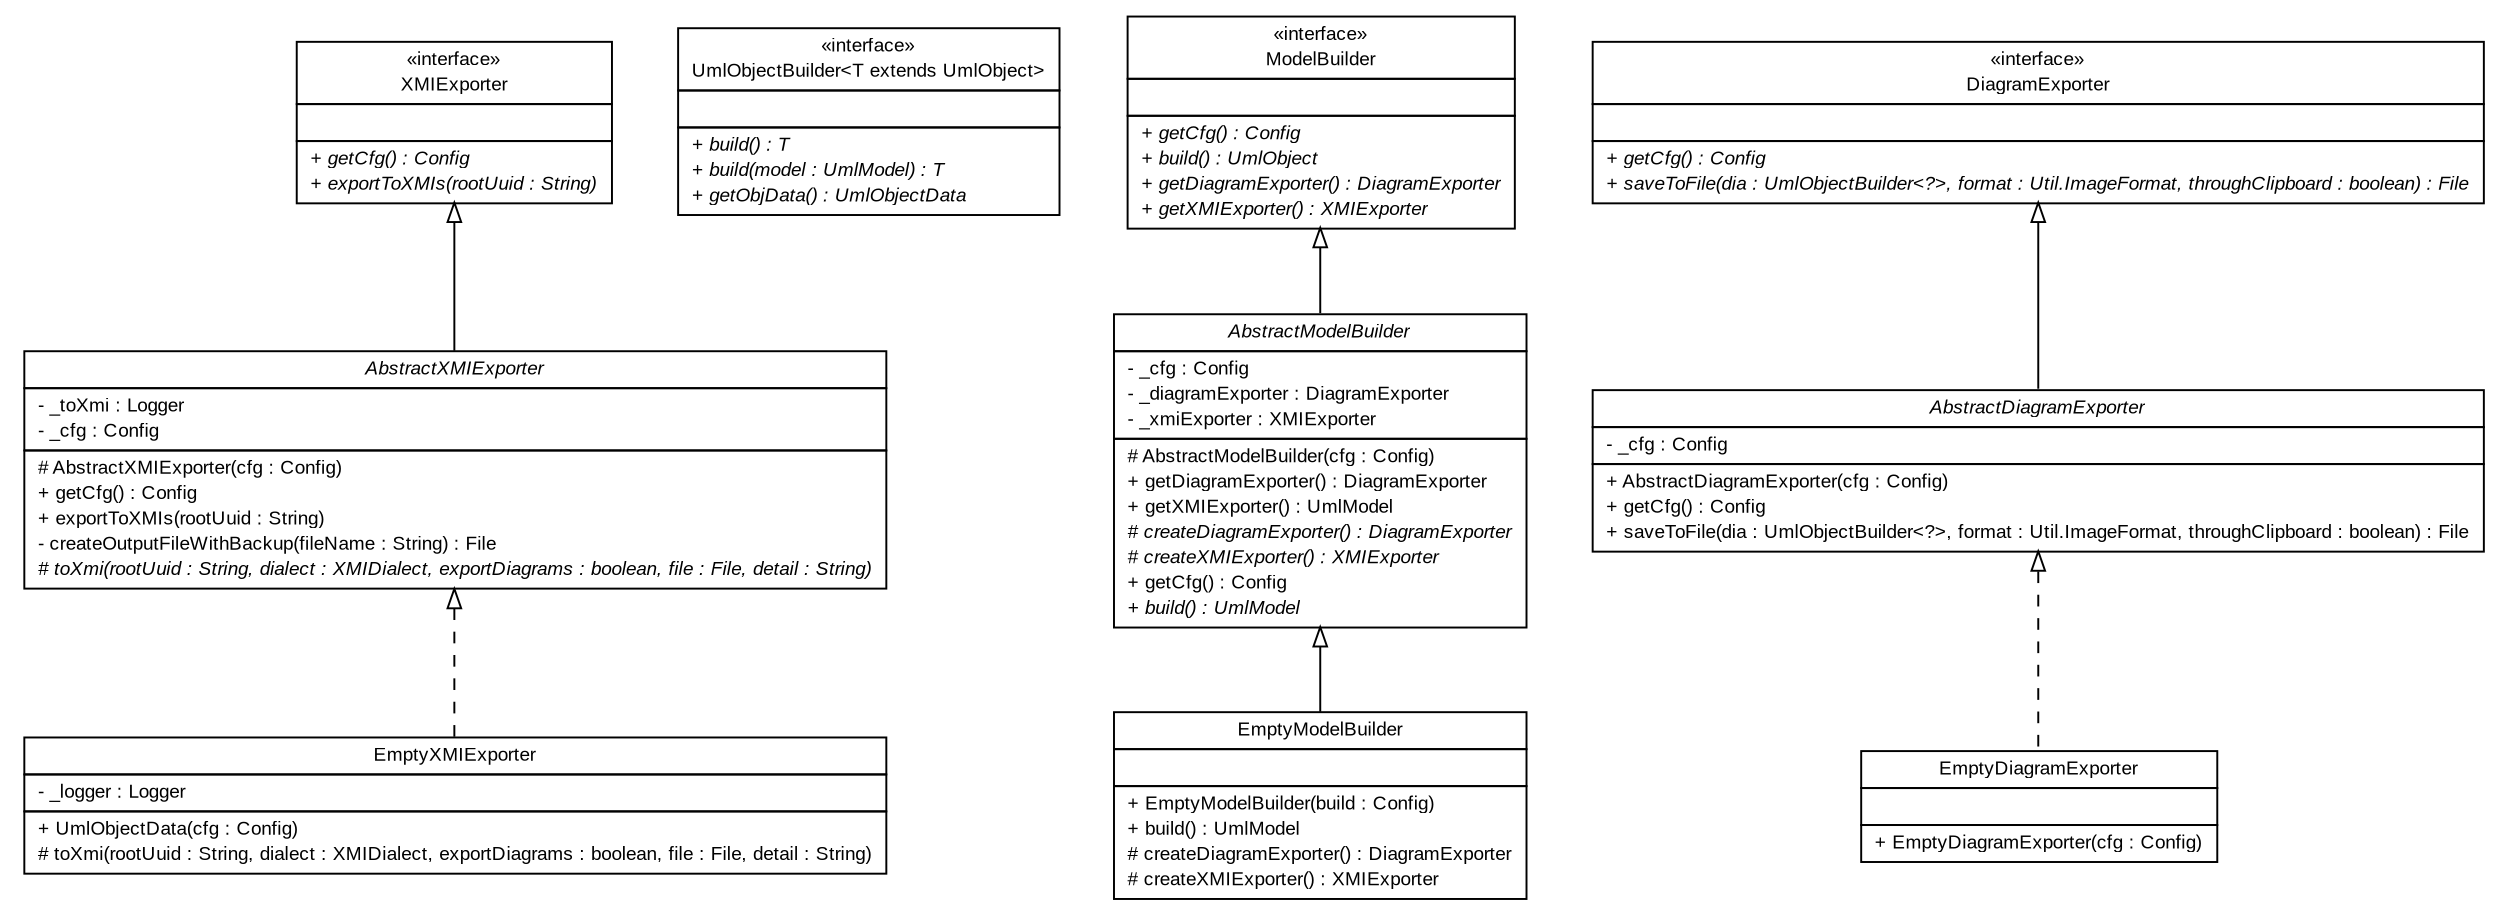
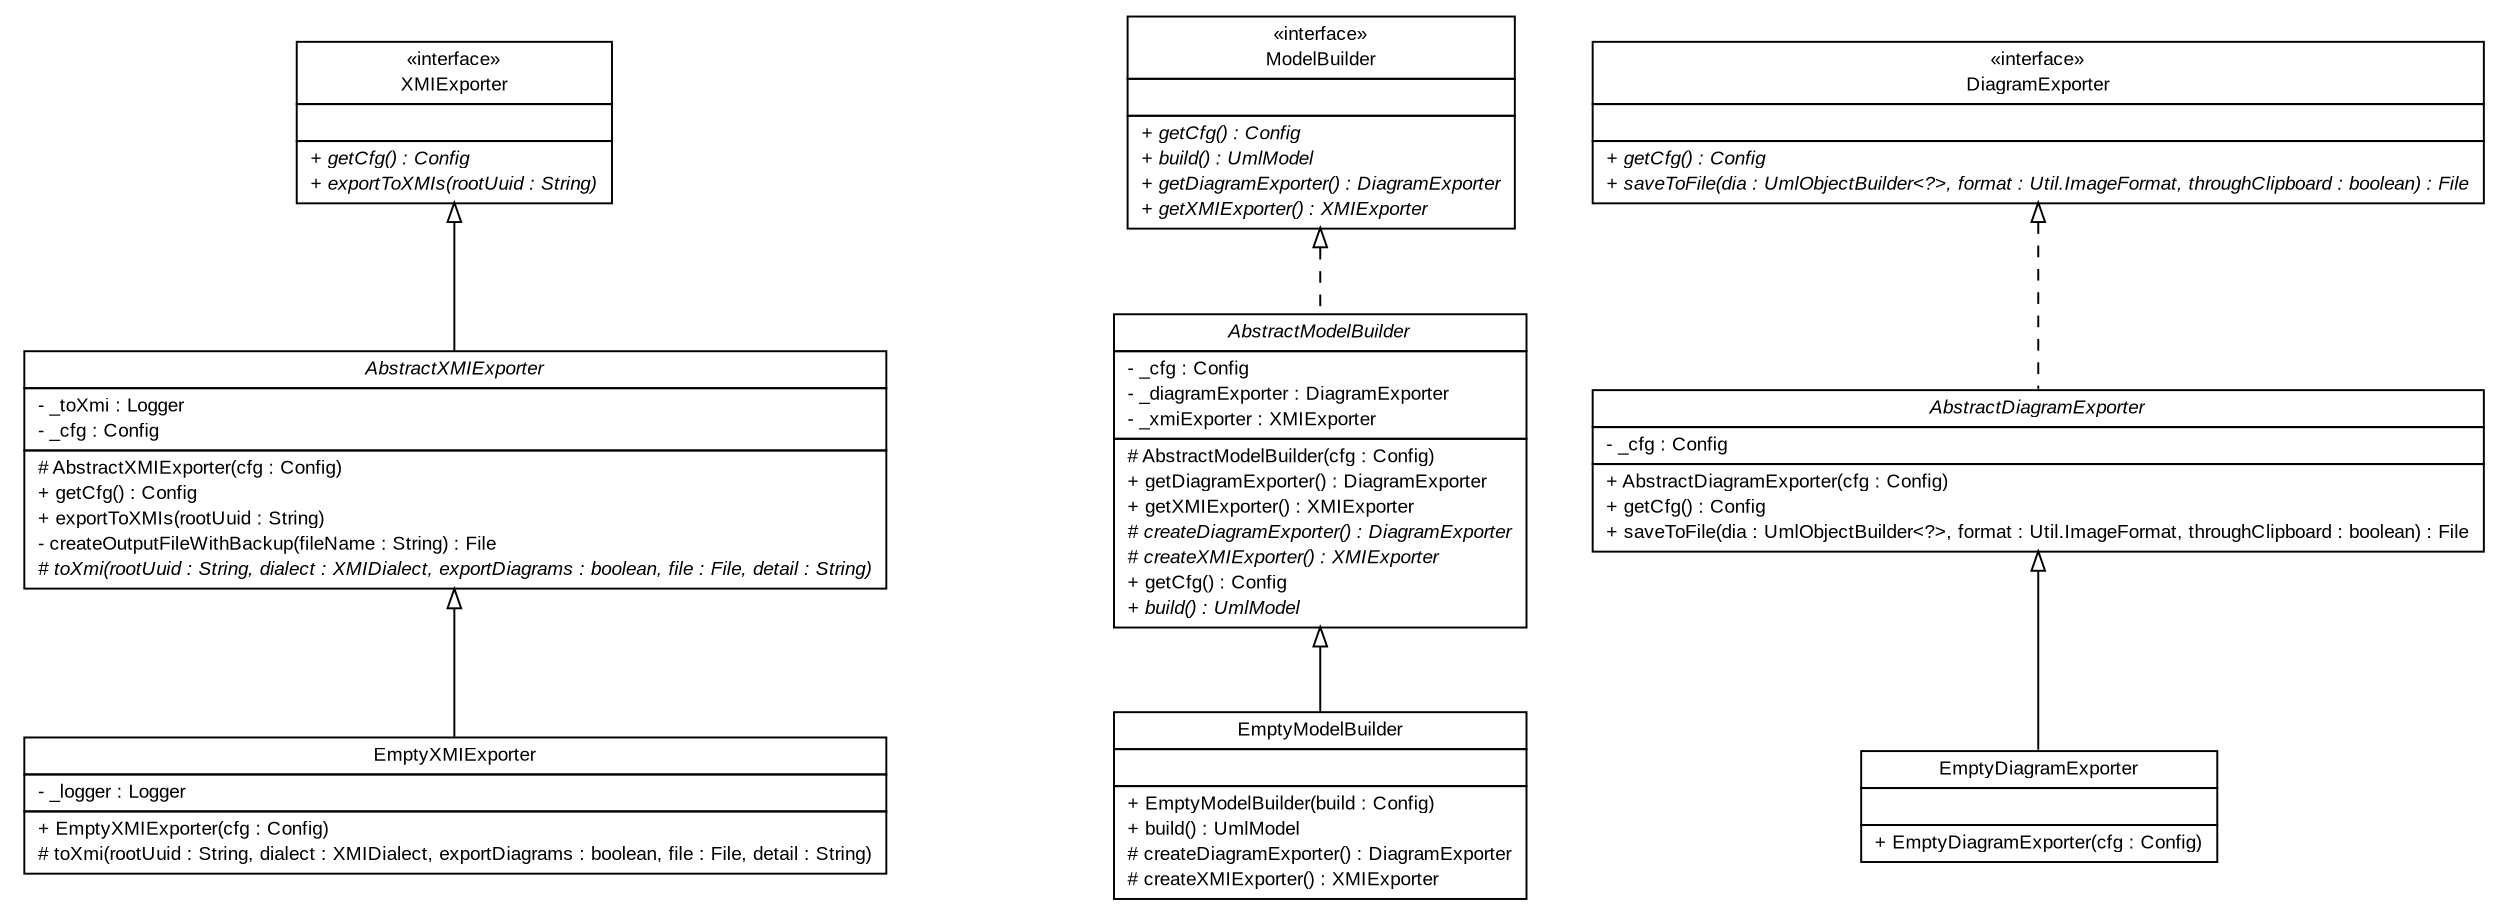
node "UmlObjectBuilder<T extends UmlObject>": removed
node "ModelBuilder": text "+ build() : UmlObject" -> "+ build() : UmlModel"
edge "AbstractModelBuilder" -> "ModelBuilder": style solid -> dashed
edge "AbstractDiagramExporter" -> "DiagramExporter": style solid -> dashed
node "AbstractModelBuilder": text "+ getXMIExporter() : UmlModel" -> "+ getXMIExporter() : XMIExporter"
edge "EmptyDiagramExporter" -> "AbstractDiagramExporter": style dashed -> solid
edge "EmptyXMIExporter" -> "AbstractXMIExporter": style dashed -> solid
node "EmptyXMIExporter": text "+ UmlObjectData(cfg : Config)" -> "+ EmptyXMIExporter(cfg : Config)"
